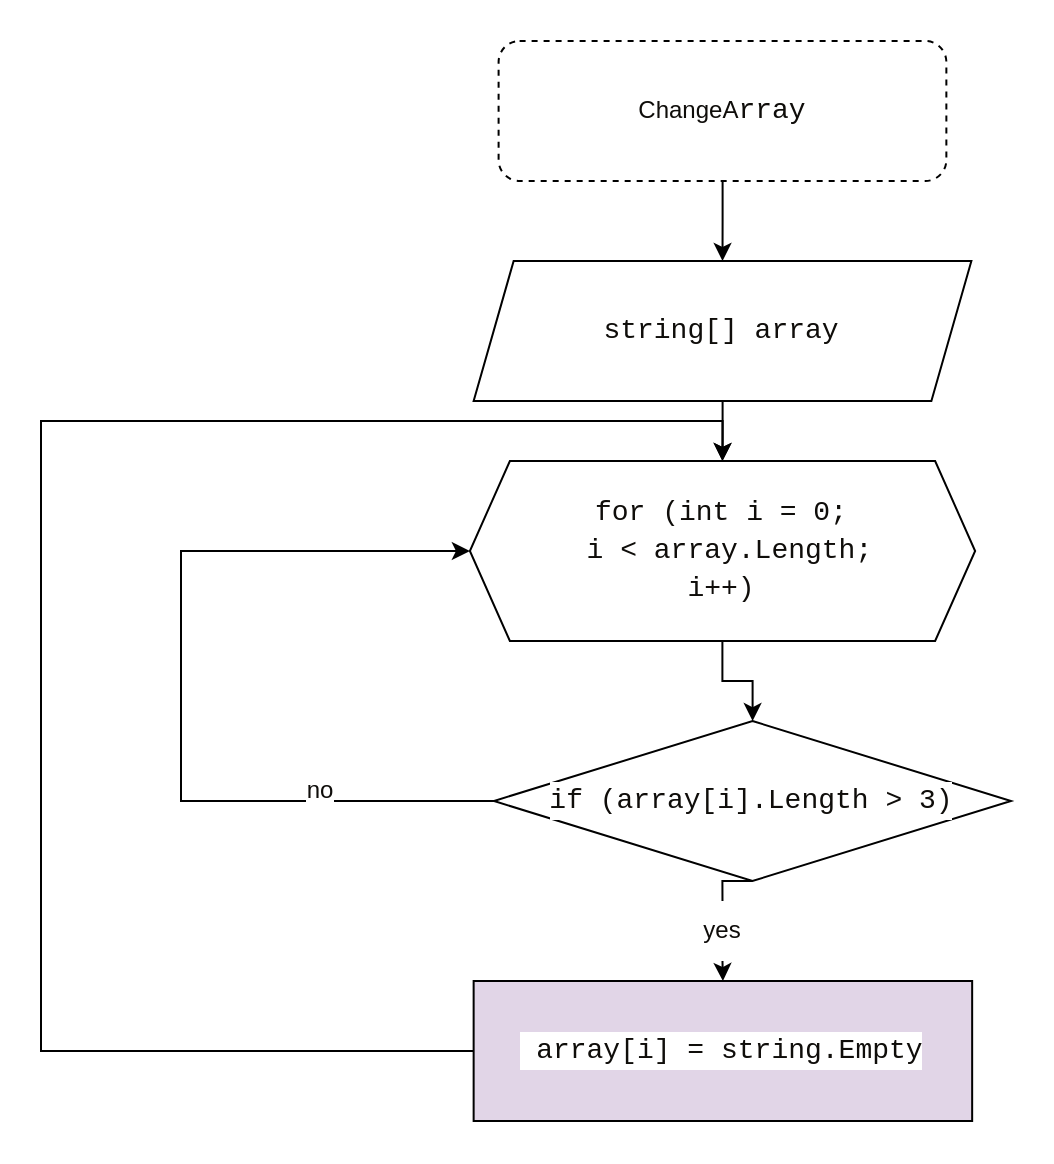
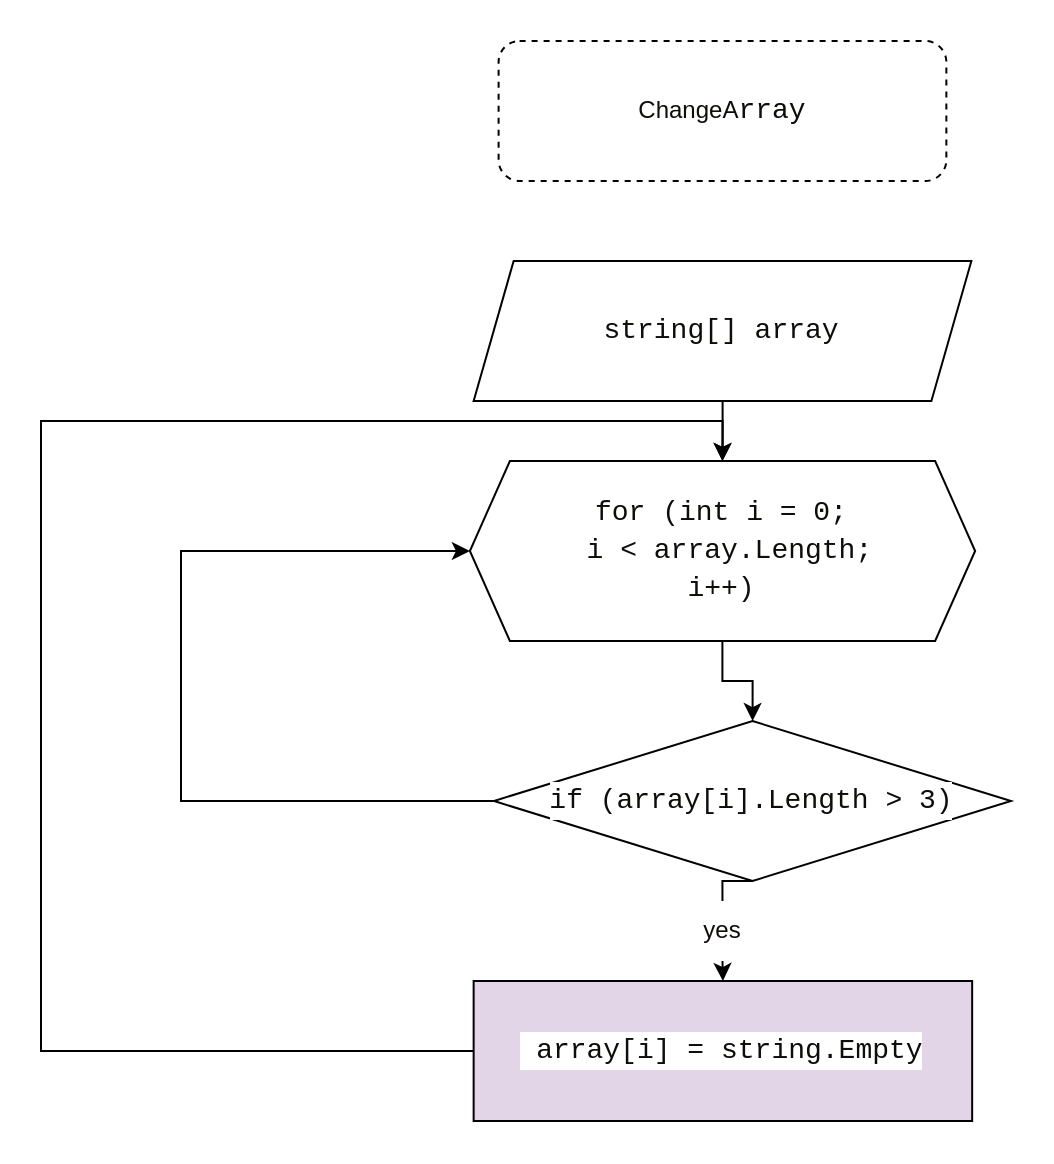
edge "ChangeArray" -> "string[] array": removed
node "no": removed
